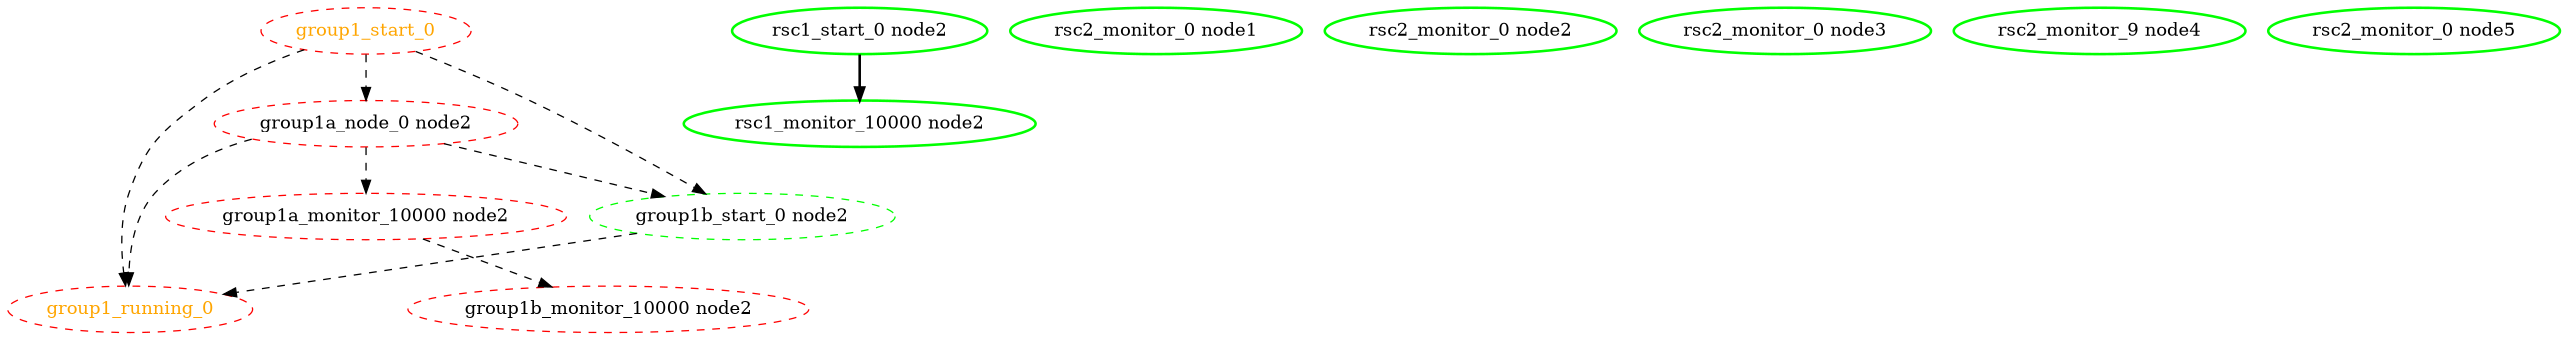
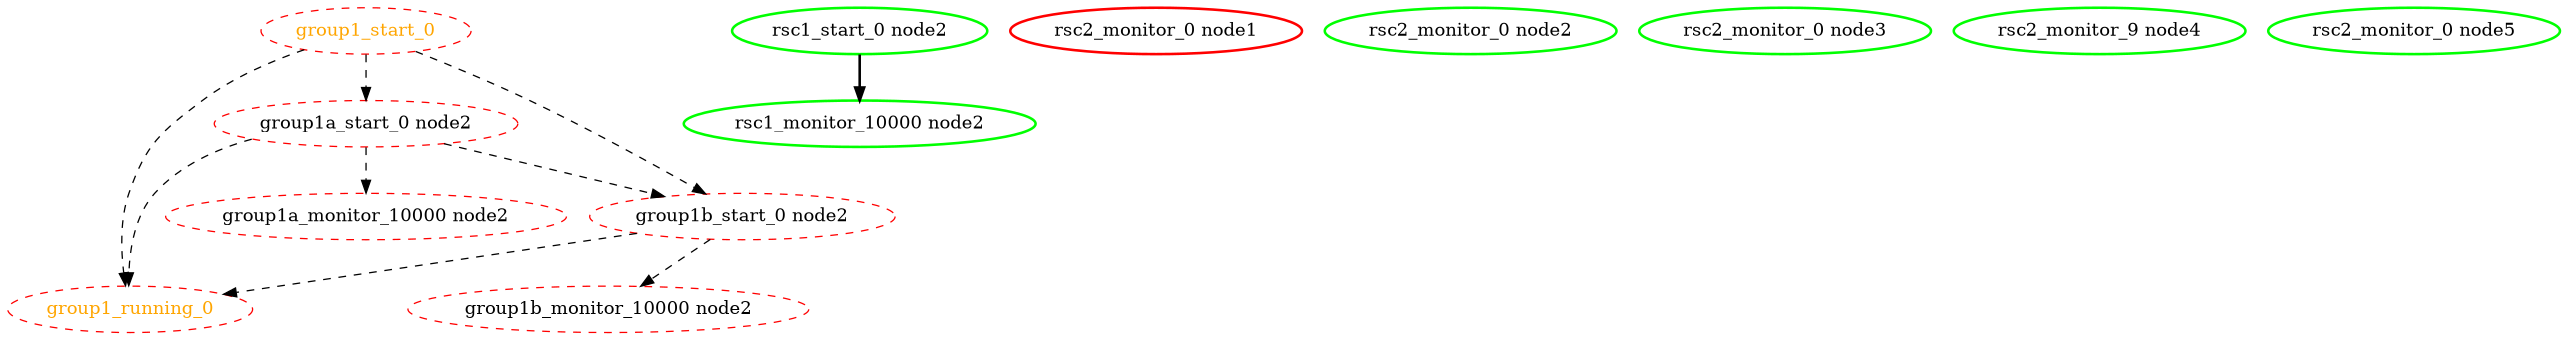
node "rsc2_monitor_0 node1": color green -> red
node "group1a_node_0 node2": label "group1a_node_0 node2" -> "group1a_start_0 node2"
node "group1b_start_0 node2": color green -> red
edge "group1a_monitor_10000 node2" -> "group1b_monitor_10000 node2": now "group1b_start_0 node2" -> "group1b_monitor_10000 node2"
